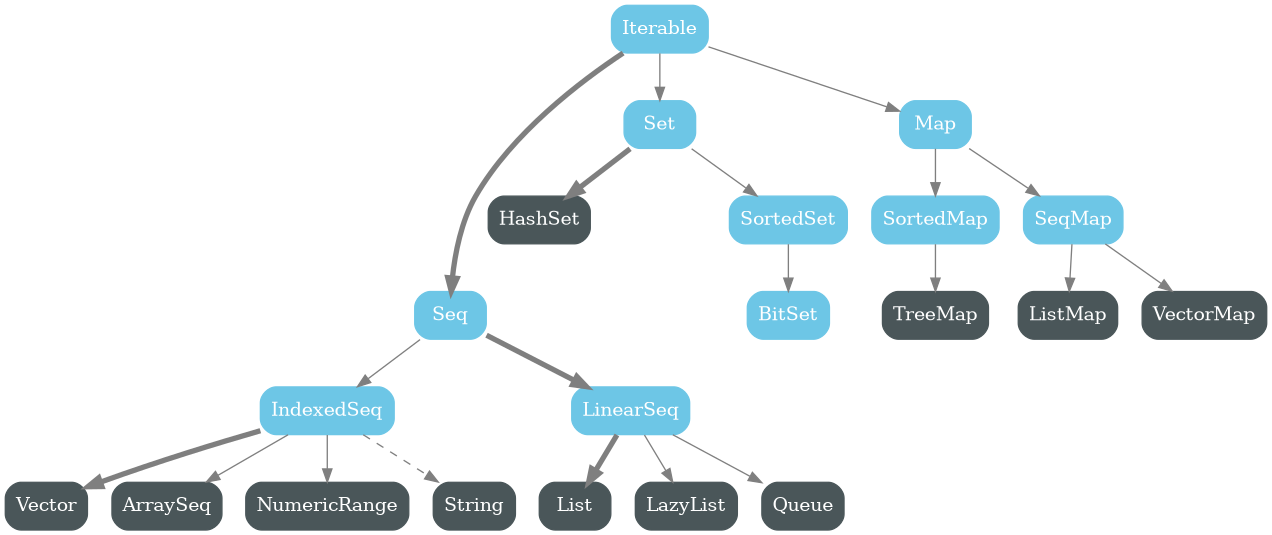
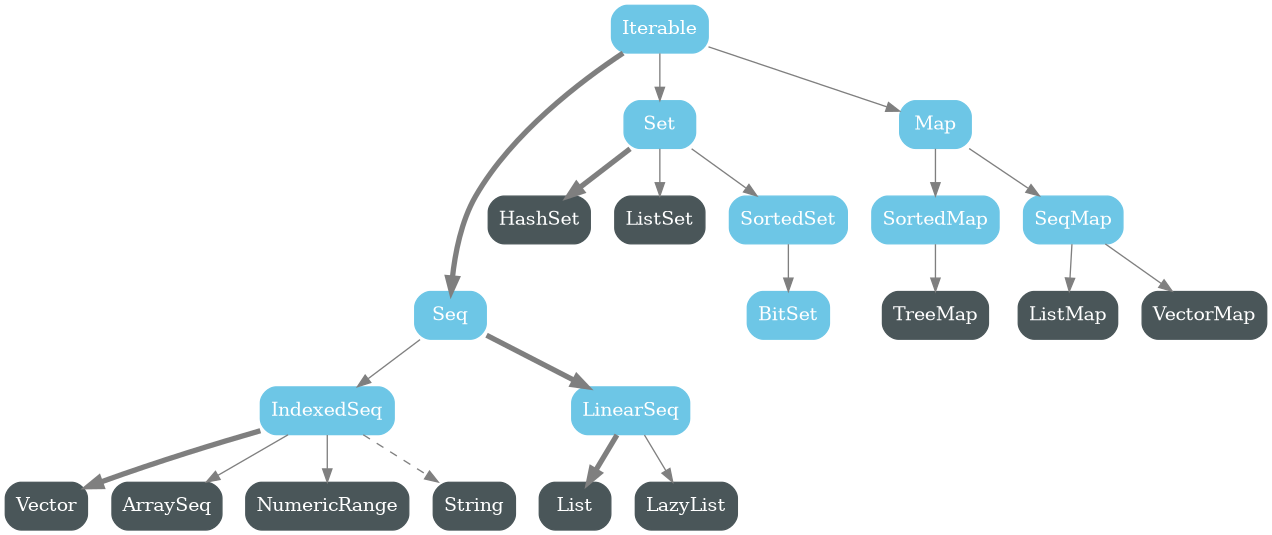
node "ListSet": added
node "Queue": removed
